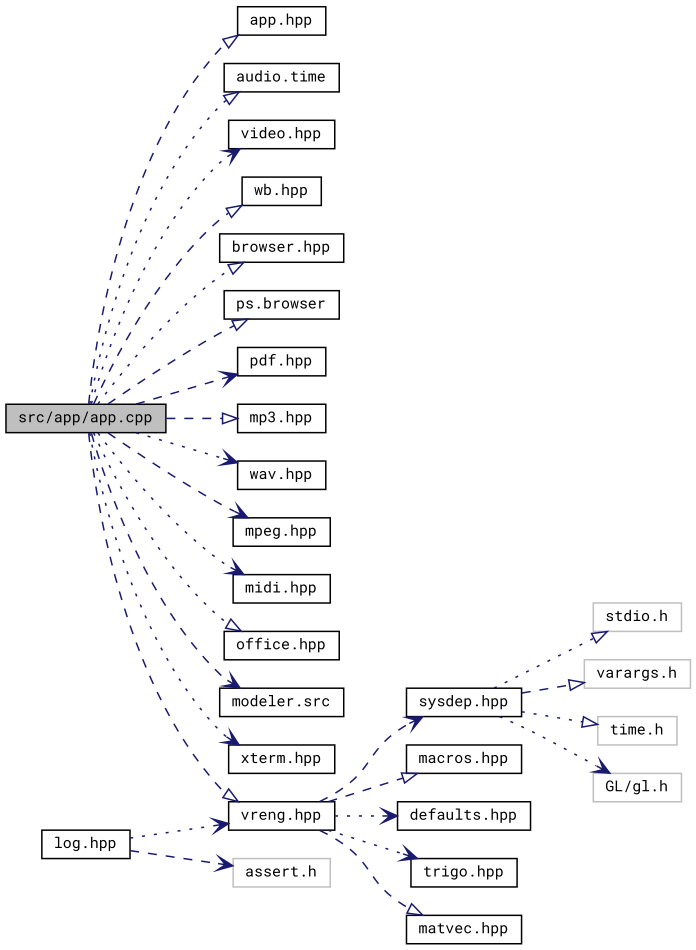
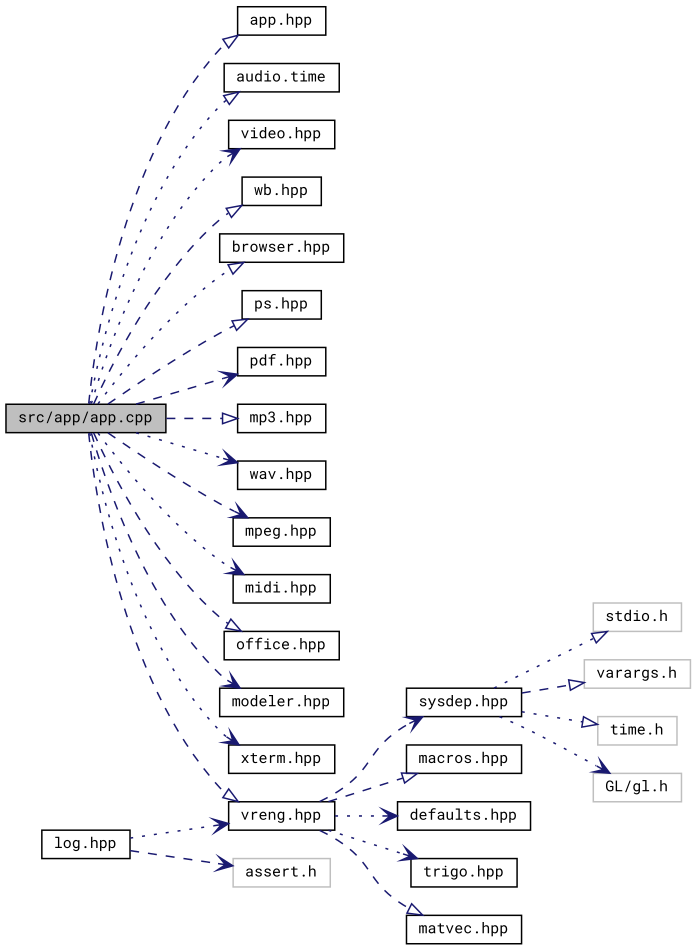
node "ps.browser": label "ps.browser" -> "ps.hpp"
edge "src/app/app.cpp" -> "office.hpp": style dotted -> dashed
node "modeler.src": label "modeler.src" -> "modeler.hpp"
